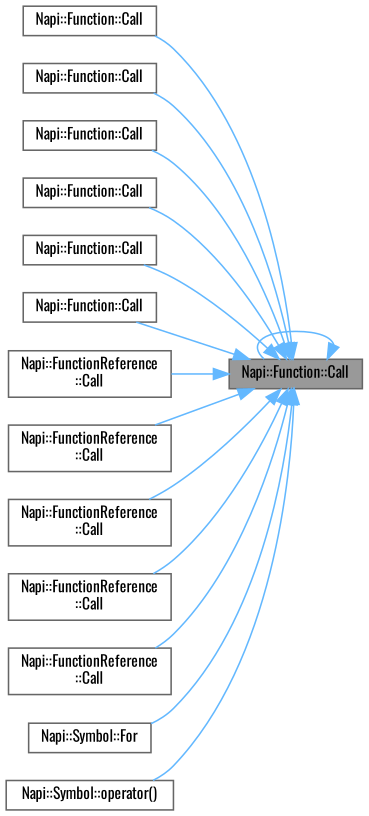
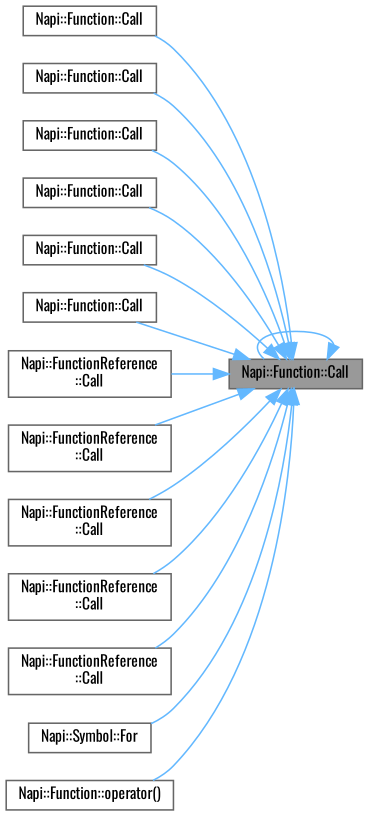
node "Napi::Symbol::operator()": label "Napi::Symbol::operator()" -> "Napi::Function::operator()"
